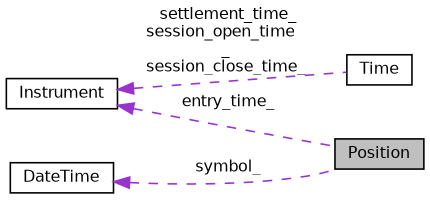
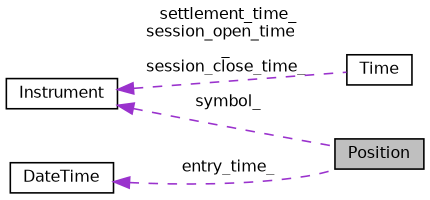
edge "Position" -> "Instrument": label " entry_time_" -> " symbol_"
edge "Position" -> "DateTime": label " symbol_" -> " entry_time_"
